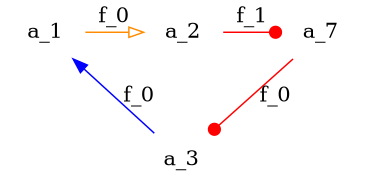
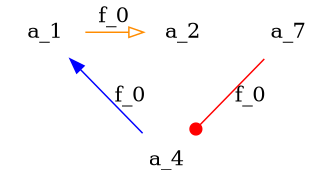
edge "a_2" -> "a_7": removed, label "f_1"
node "a_3": label "a_3" -> "a_4"
